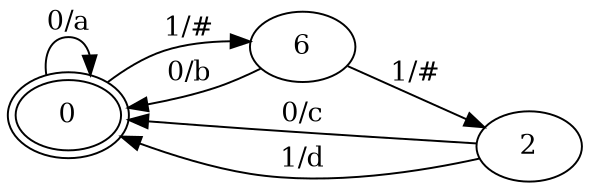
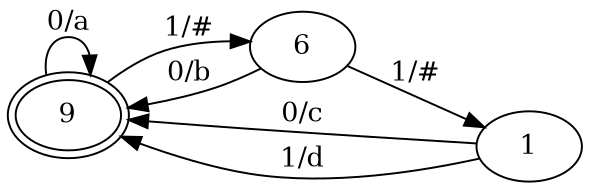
node "0": label "0" -> "9"
node "2": label "2" -> "1"
